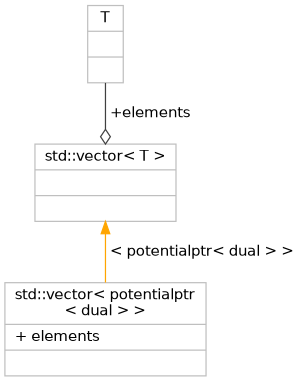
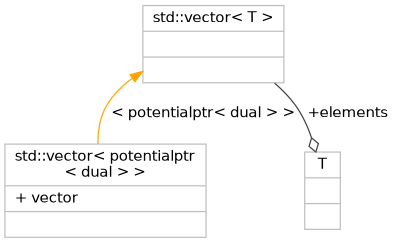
edge "T" -> "std::vector< T >": reversed
node "std::vector< potentialptr": text "+ elements" -> "+ vector"
